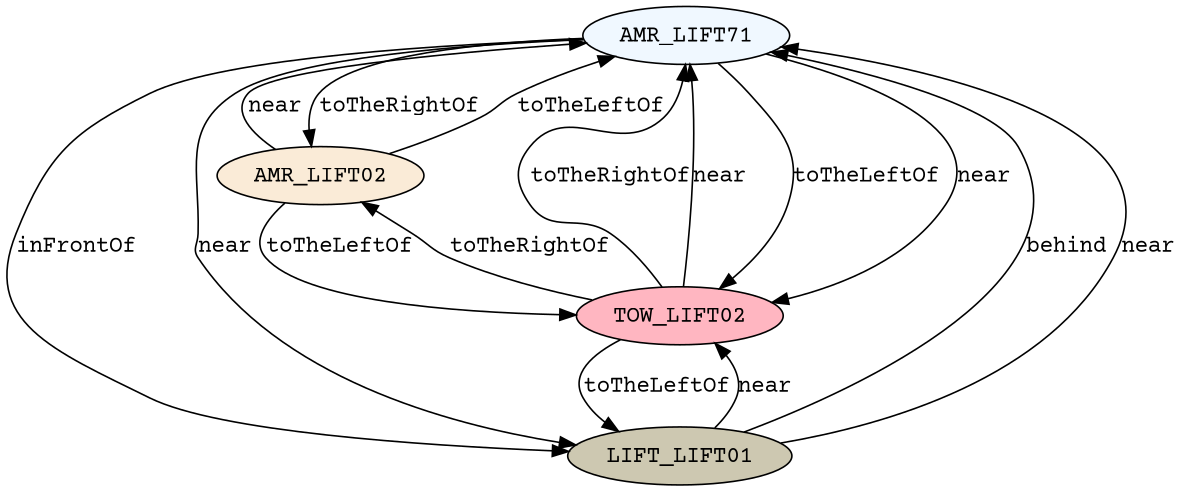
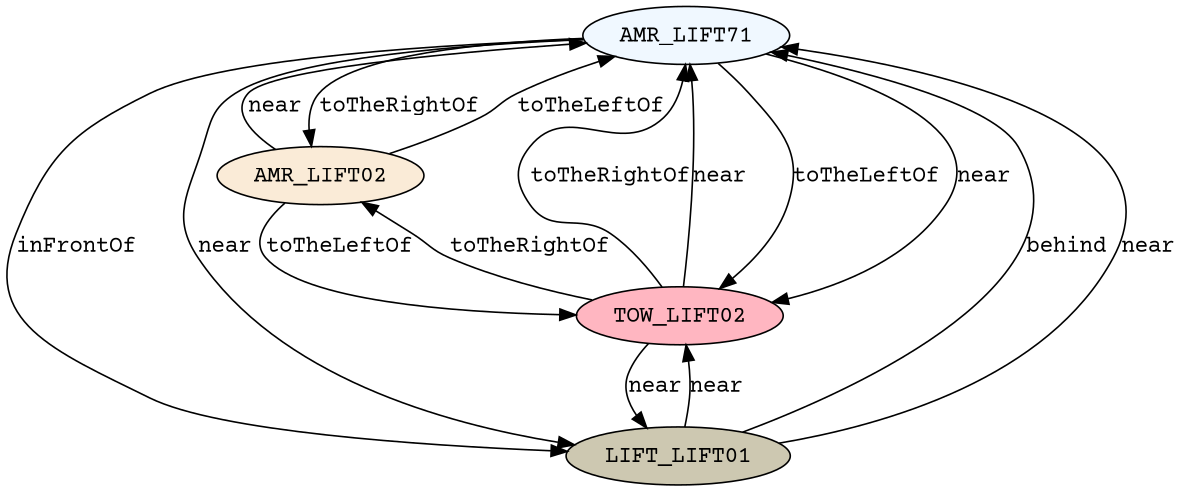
edge "TOW_LIFT02" -> "LIFT_LIFT01": label "toTheLeftOf" -> "near"
